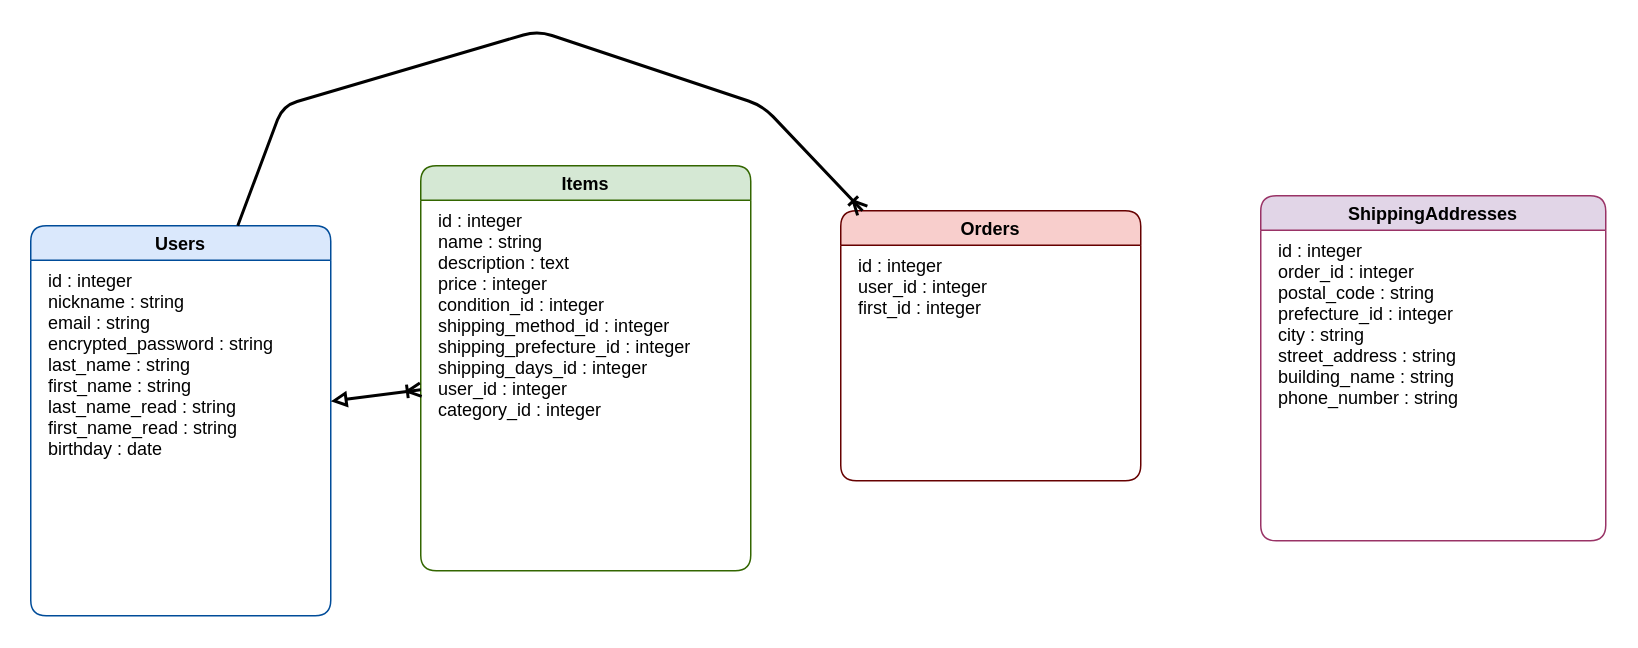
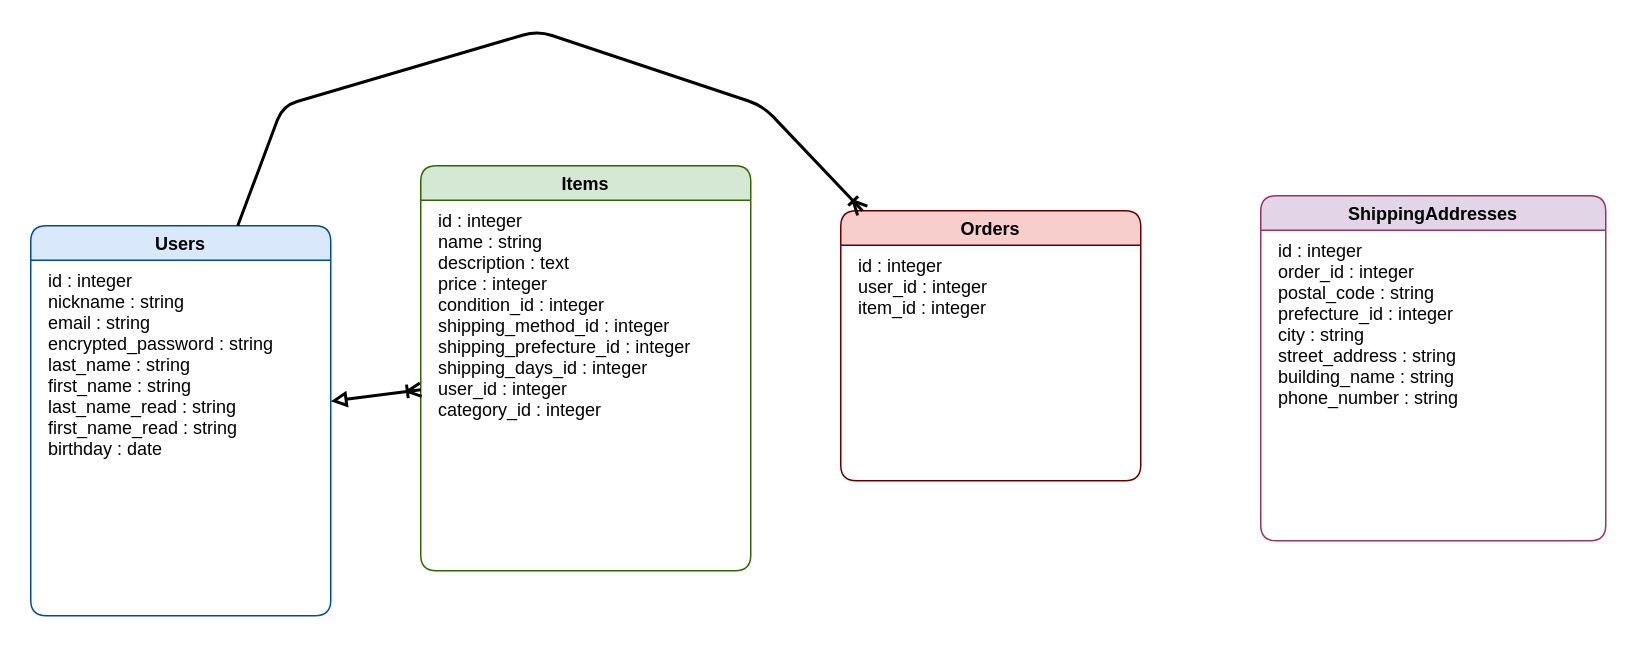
node "id : integer user_id : integer first_id : integer": label "id : integer user_id : integer first_id : integer" -> "id : integer user_id : integer item_id : integer"
